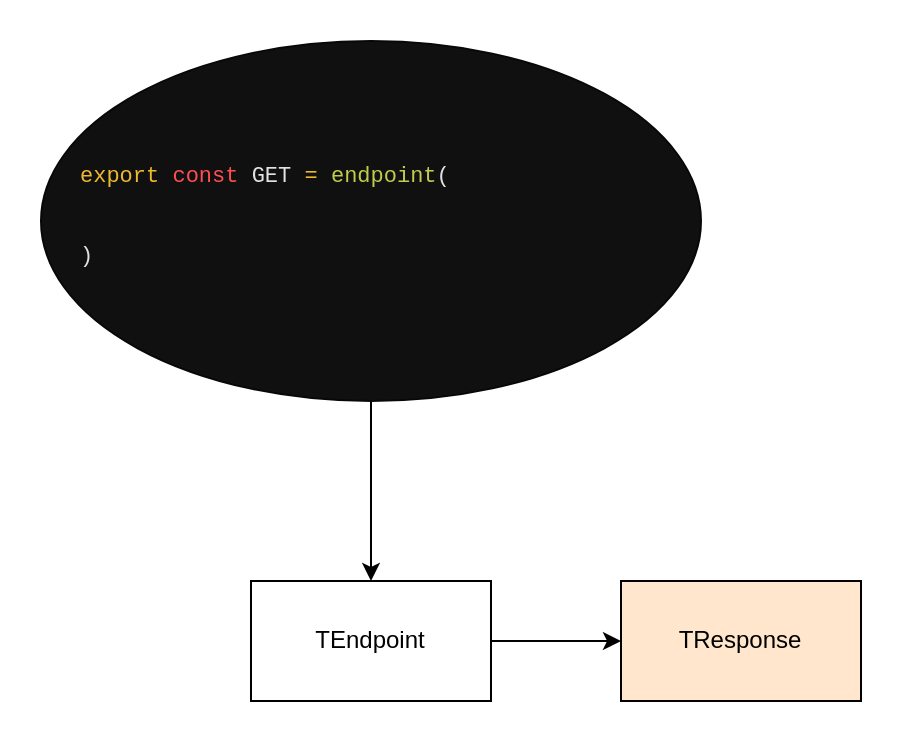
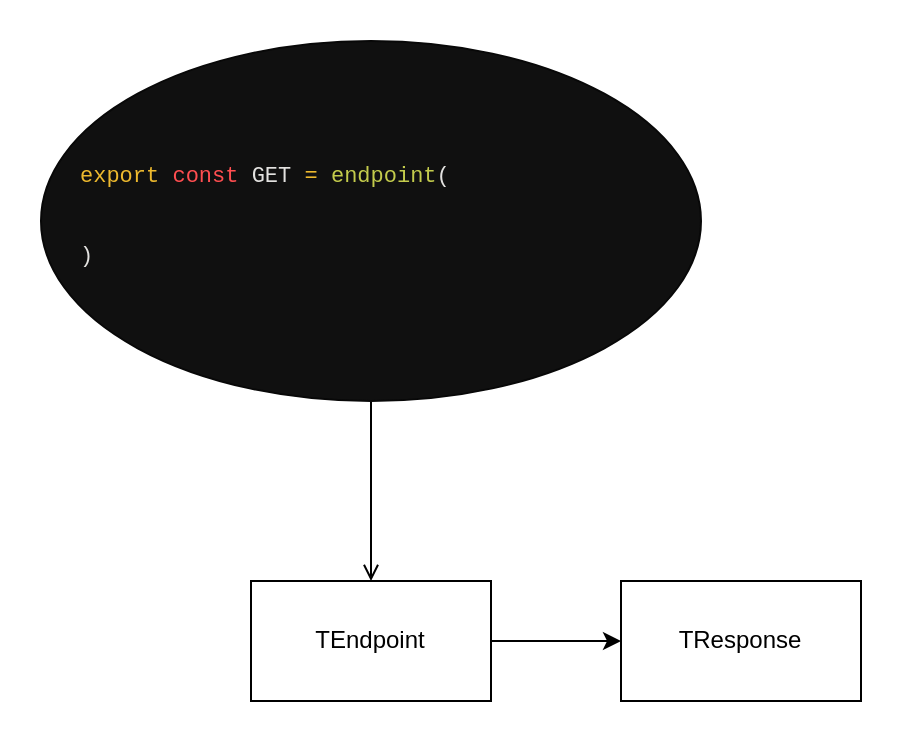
edge "export const GET = endpoint( )" -> "TEndpoint": arrowhead classic -> open
node "TResponse": fillcolor #ffe6cc -> #ffffff
